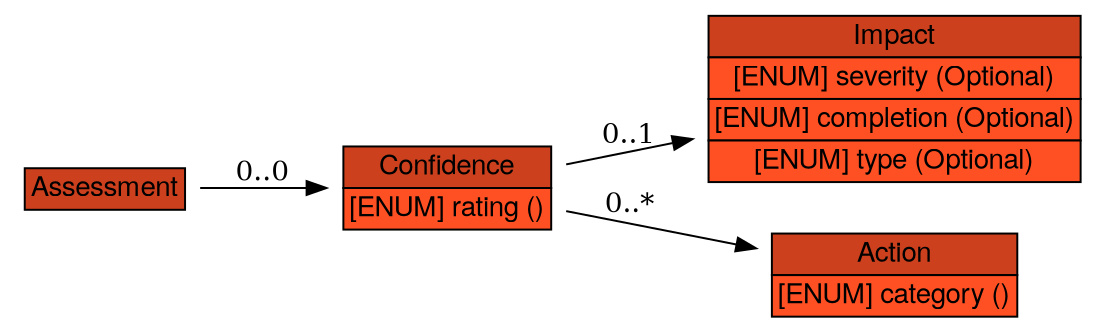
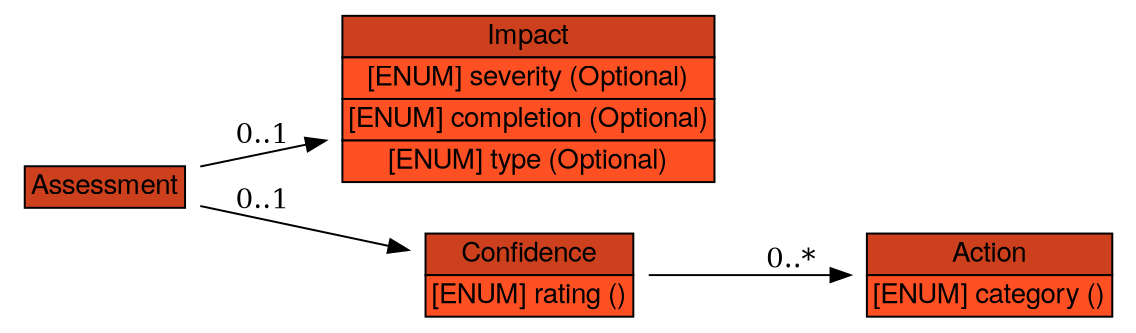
edge "Confidence" -> "Impact": now "Assessment" -> "Impact"
edge "Assessment" -> "Confidence": label "0..0" -> "0..1"
